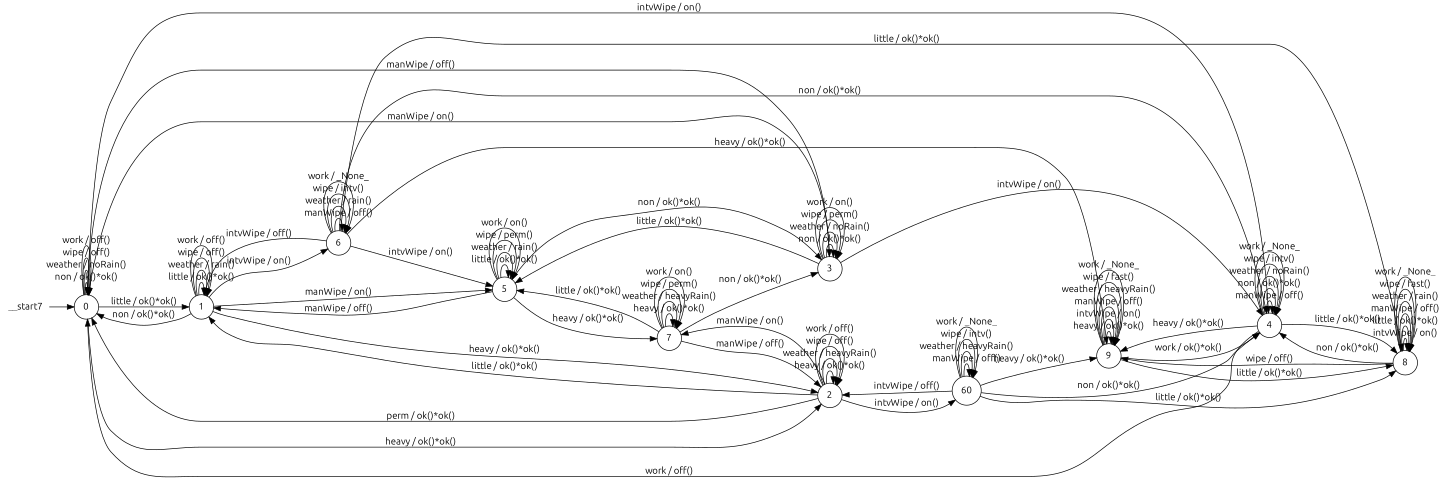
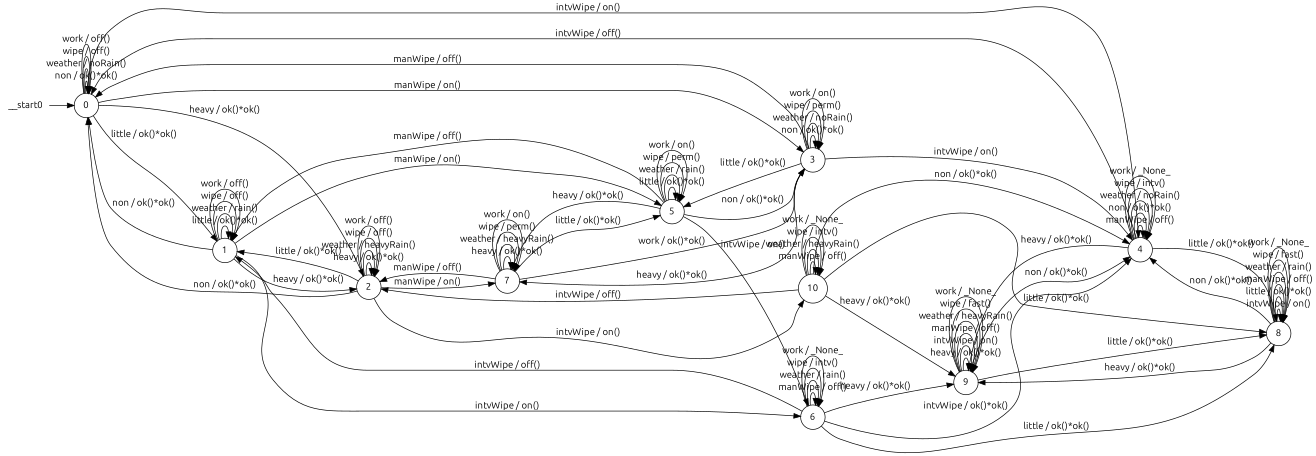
edge "6" -> "4": label "non / ok()*ok()" -> "intvWipe / ok()*ok()"
edge "6" -> "5": reversed
edge "7" -> "3": label "non / ok()*ok()" -> "work / ok()*ok()"
edge "3" -> "7": added, label "heavy / ok()*ok()"
node "__start7": label "__start7" -> "__start0"
edge "9" -> "4": label "work / ok()*ok()" -> "non / ok()*ok()"
edge "8" -> "9": label "wipe / off()" -> "heavy / ok()*ok()"
node "60": label "60" -> "10"
edge "2" -> "0": label "perm / ok()*ok()" -> "non / ok()*ok()"
edge "4" -> "0": label "work / off()" -> "intvWipe / off()"
